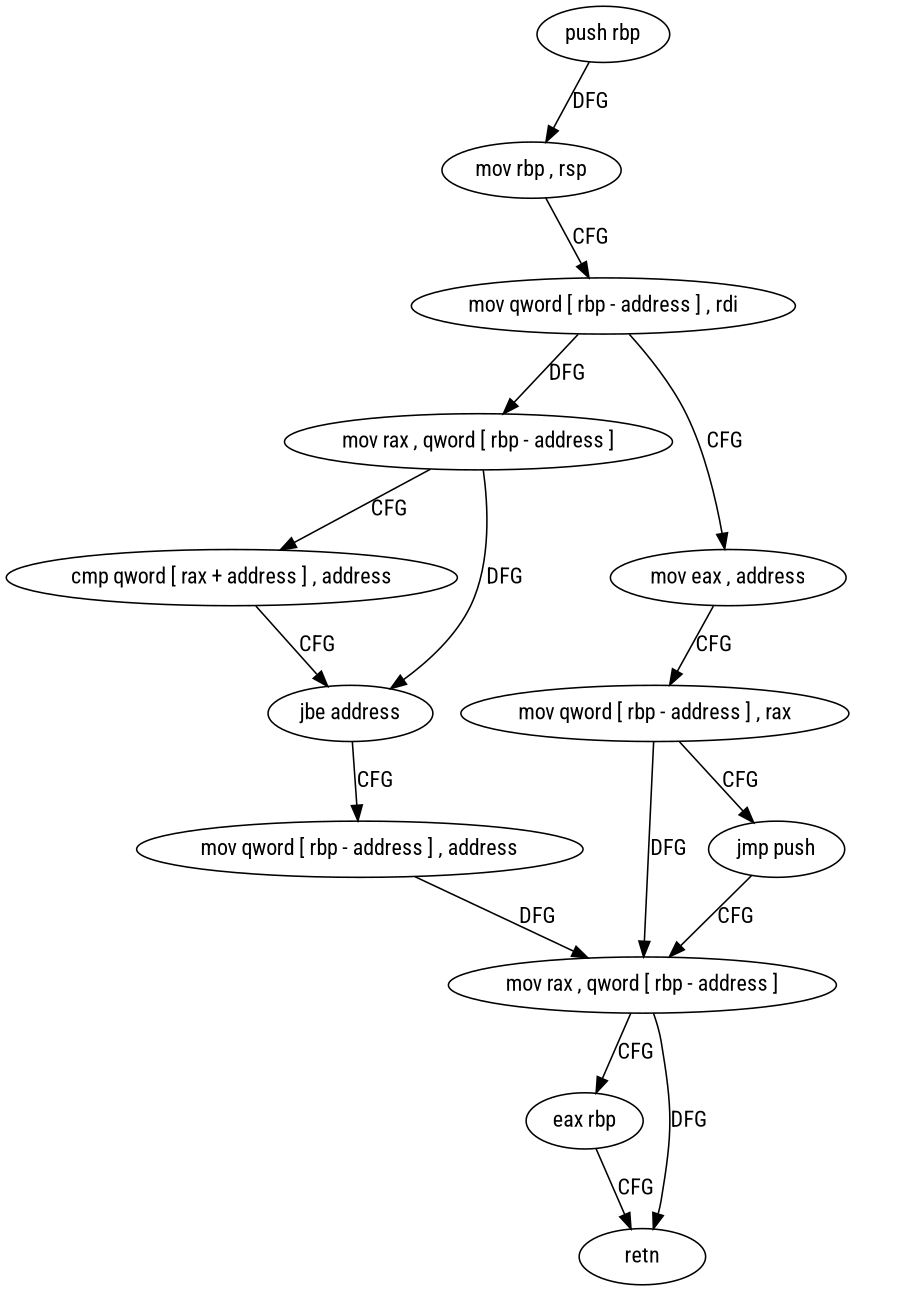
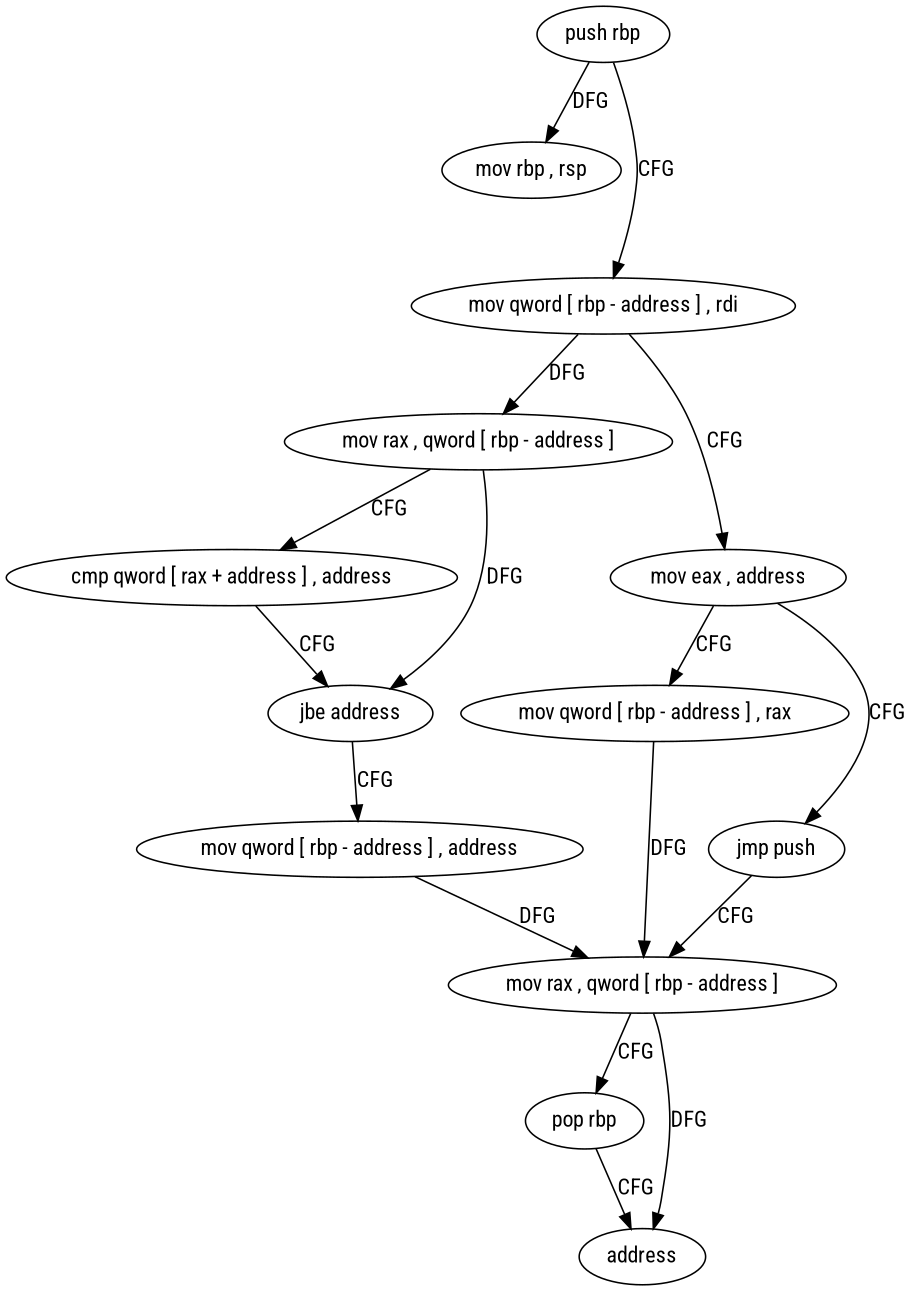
edge "mov rbp , rsp" -> "mov qword [ rbp - address ] , rdi": now "push rbp" -> "mov qword [ rbp - address ] , rdi"
edge "mov qword [ rbp - address ] , rax" -> "jmp push": now "mov eax , address" -> "jmp push"
node "eax rbp": label "eax rbp" -> "pop rbp"
node "retn": label "retn" -> "address"
